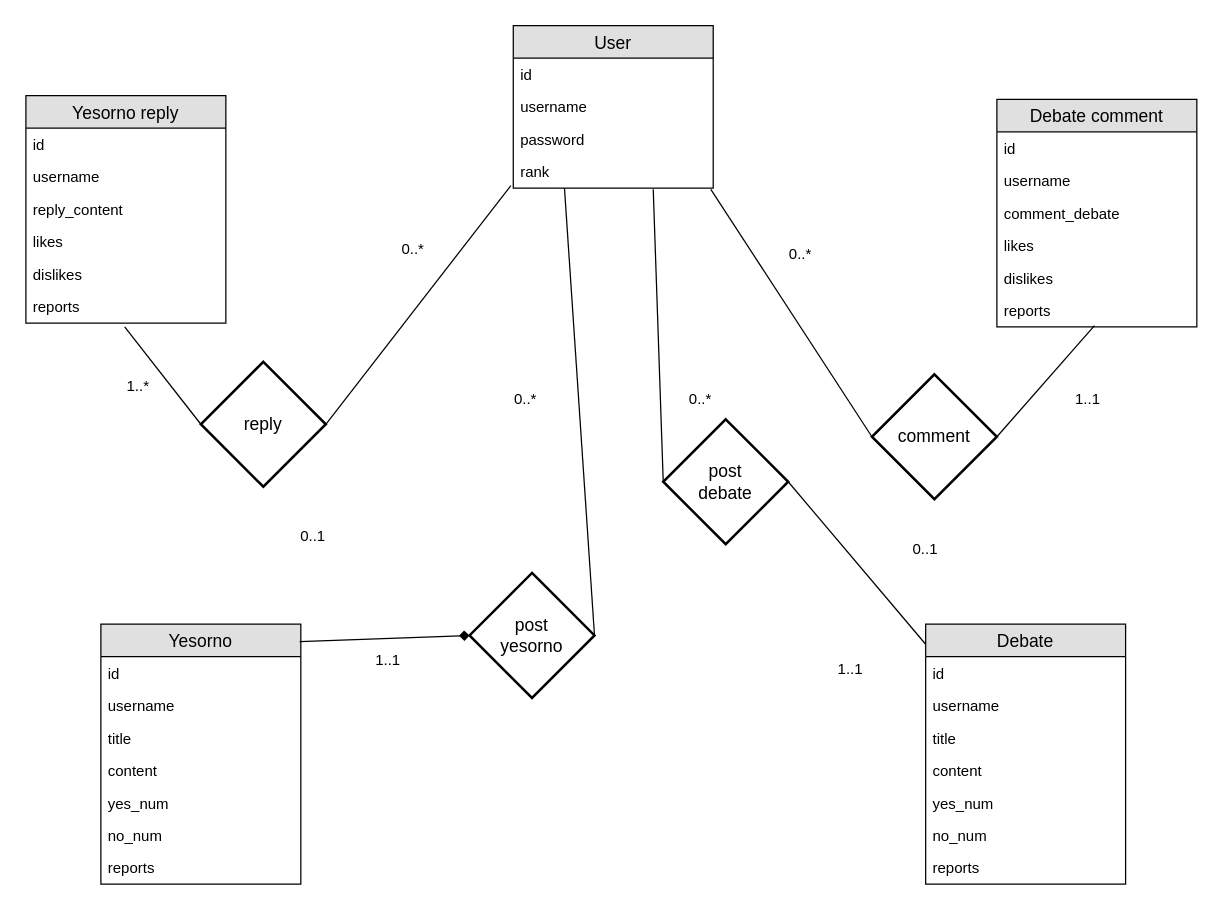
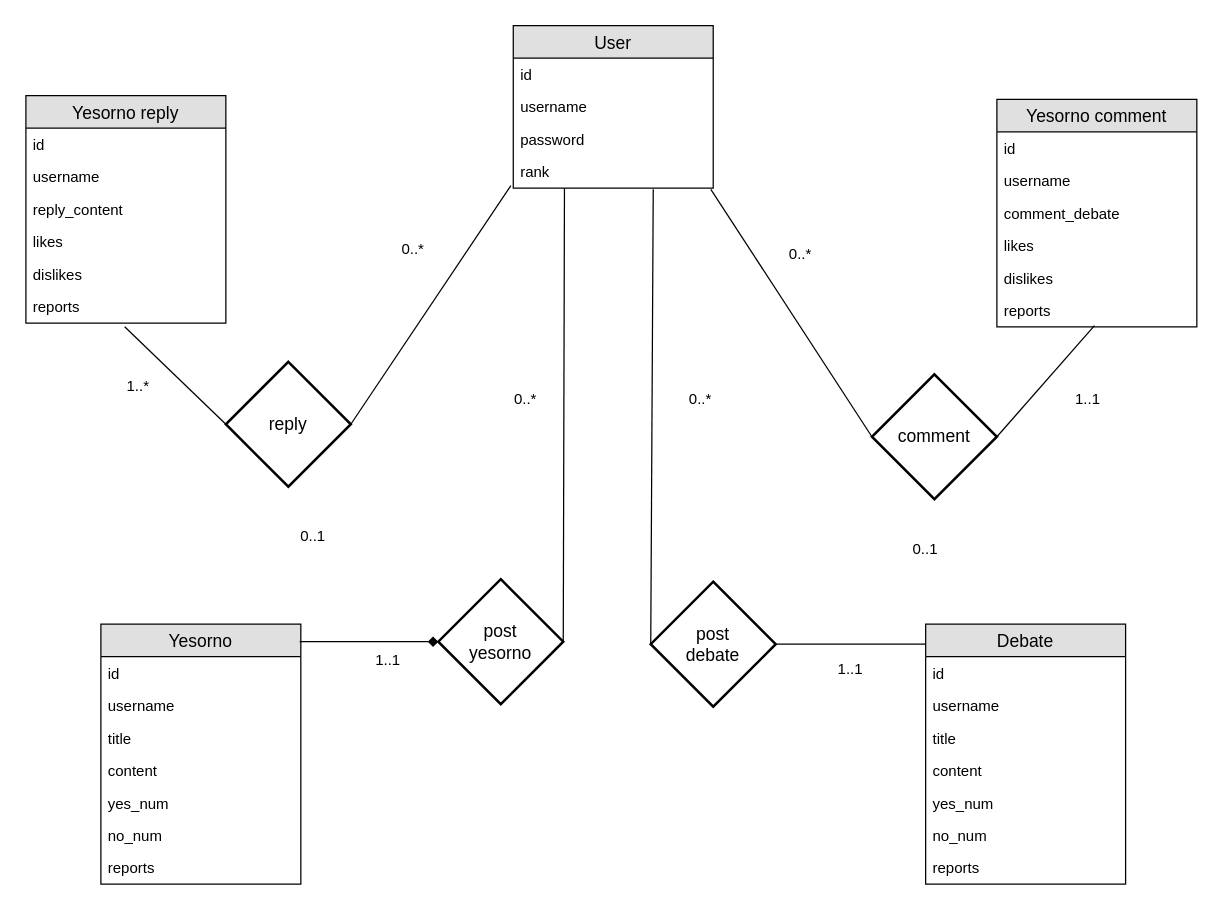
node "Debate comment": label "Debate comment" -> "Yesorno comment"
node "reply": moved (263, 424) -> (288, 424)
node "post debate": moved (726, 482) -> (713, 644)
node "post yesorno": moved (532, 636) -> (501, 642)
